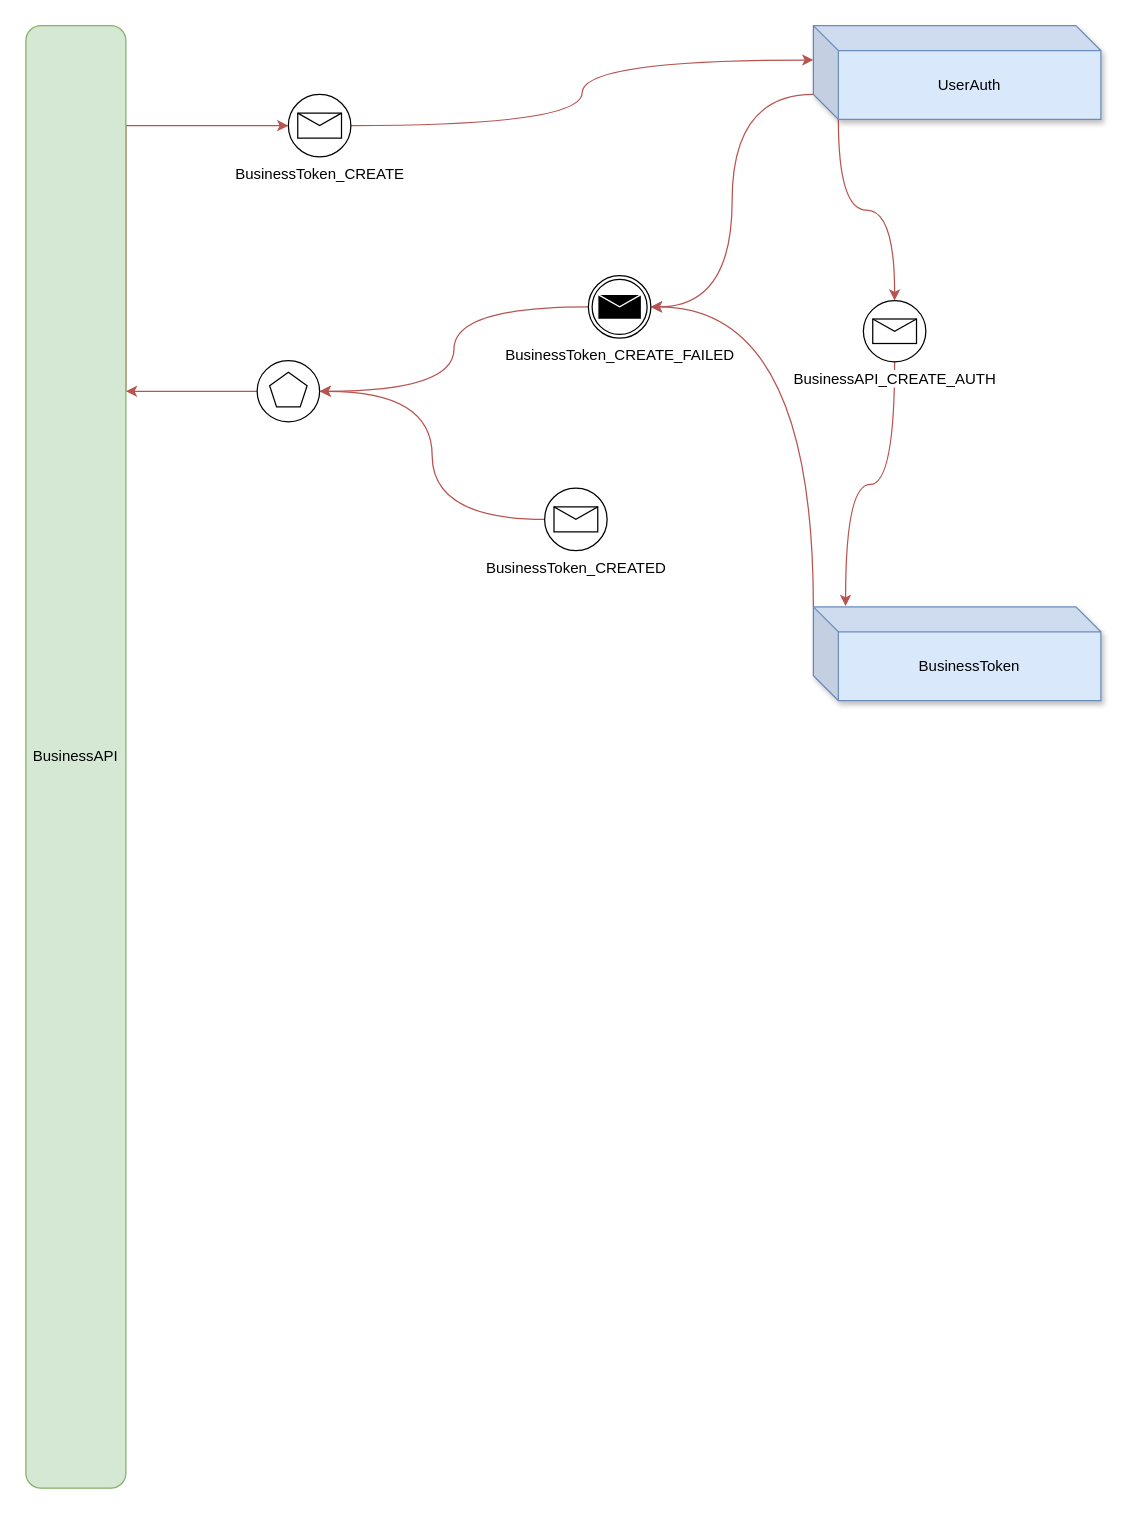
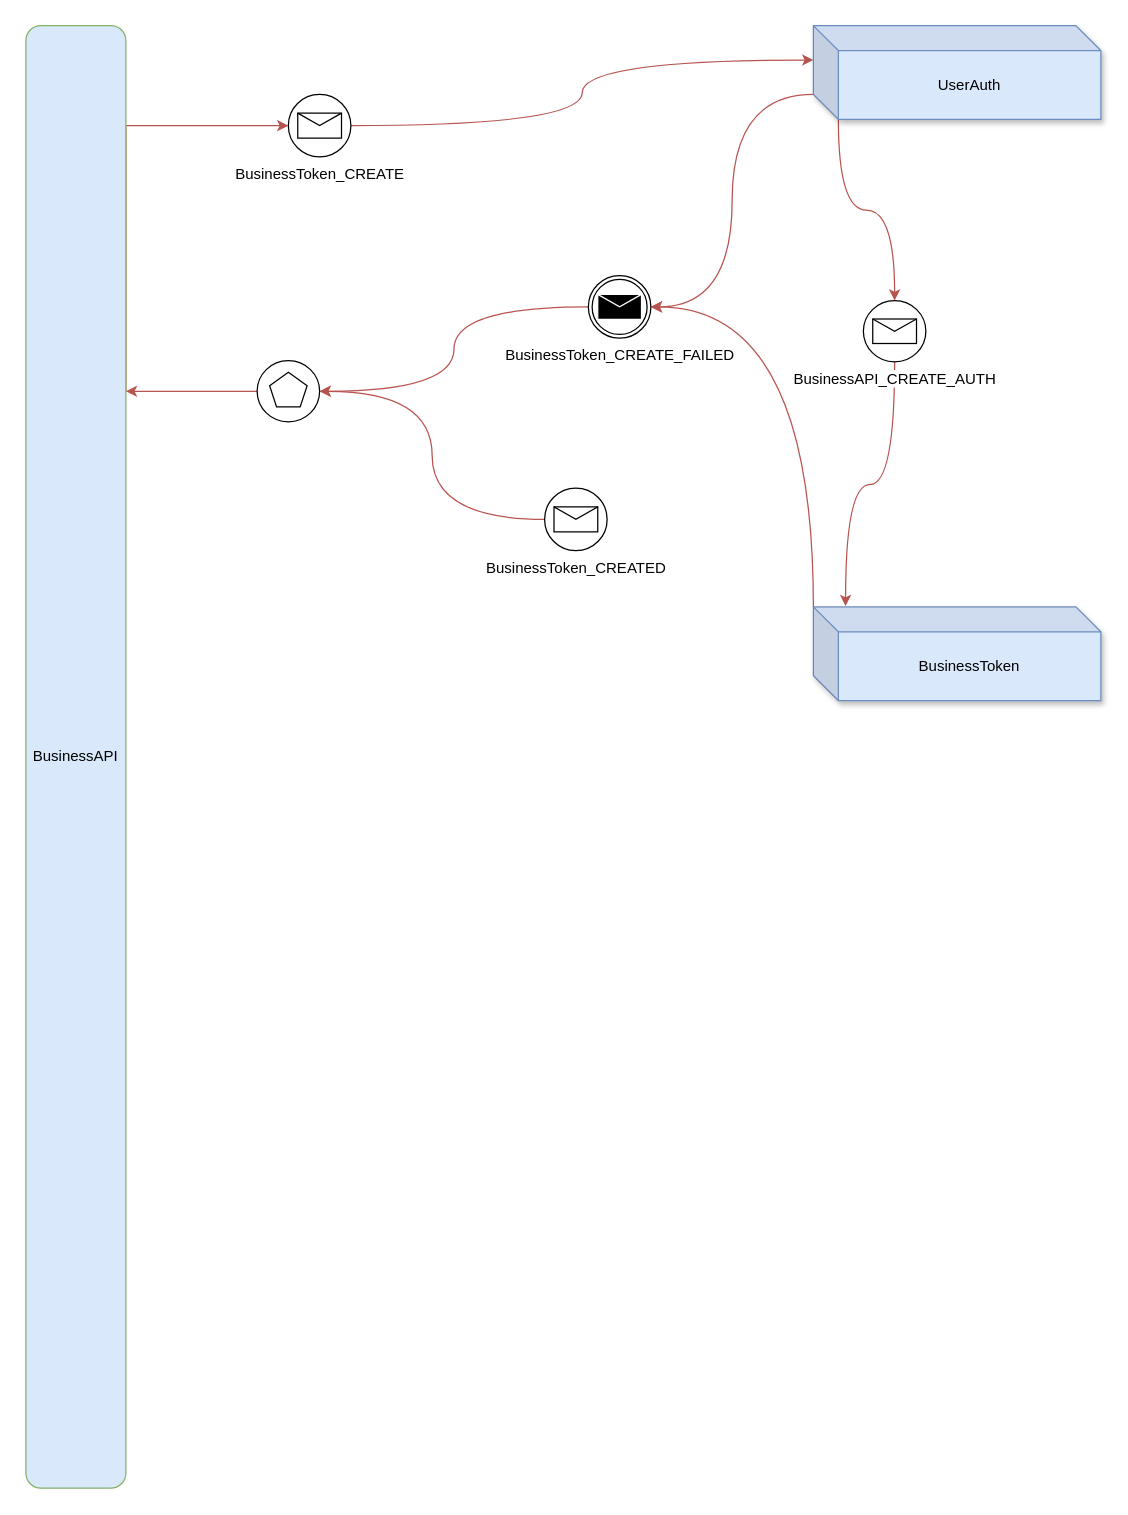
node "BusinessAPI": fillcolor #d5e8d4 -> #dae8fc
